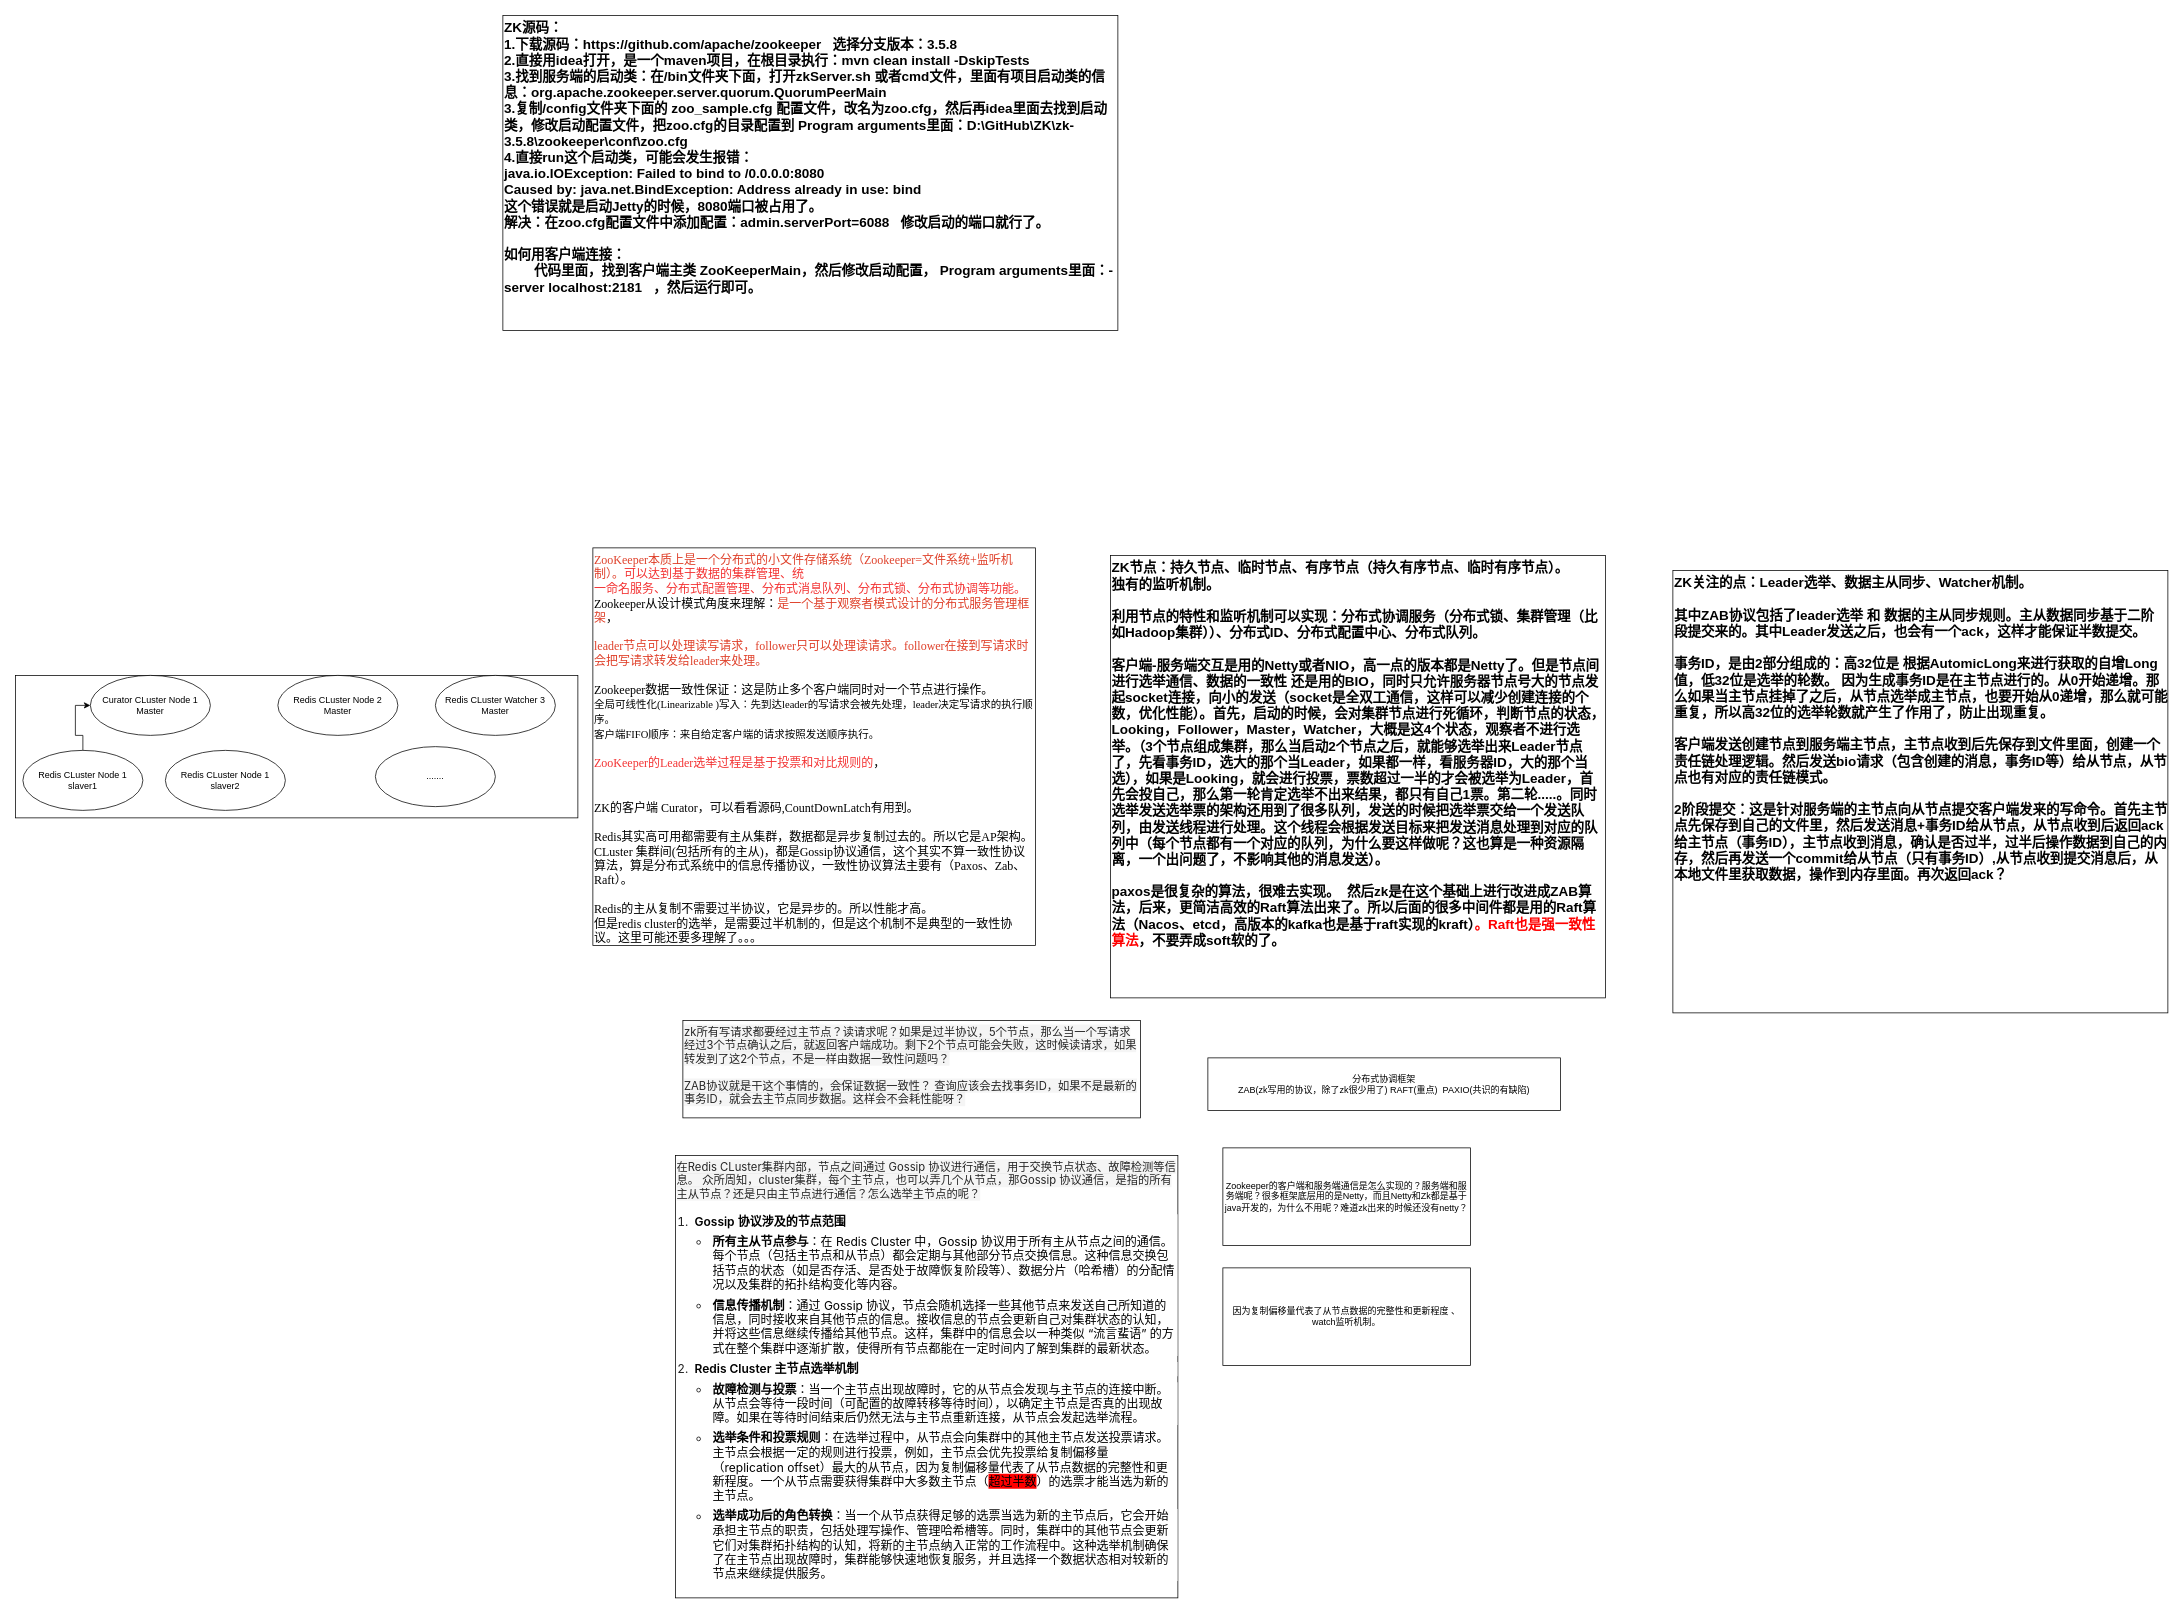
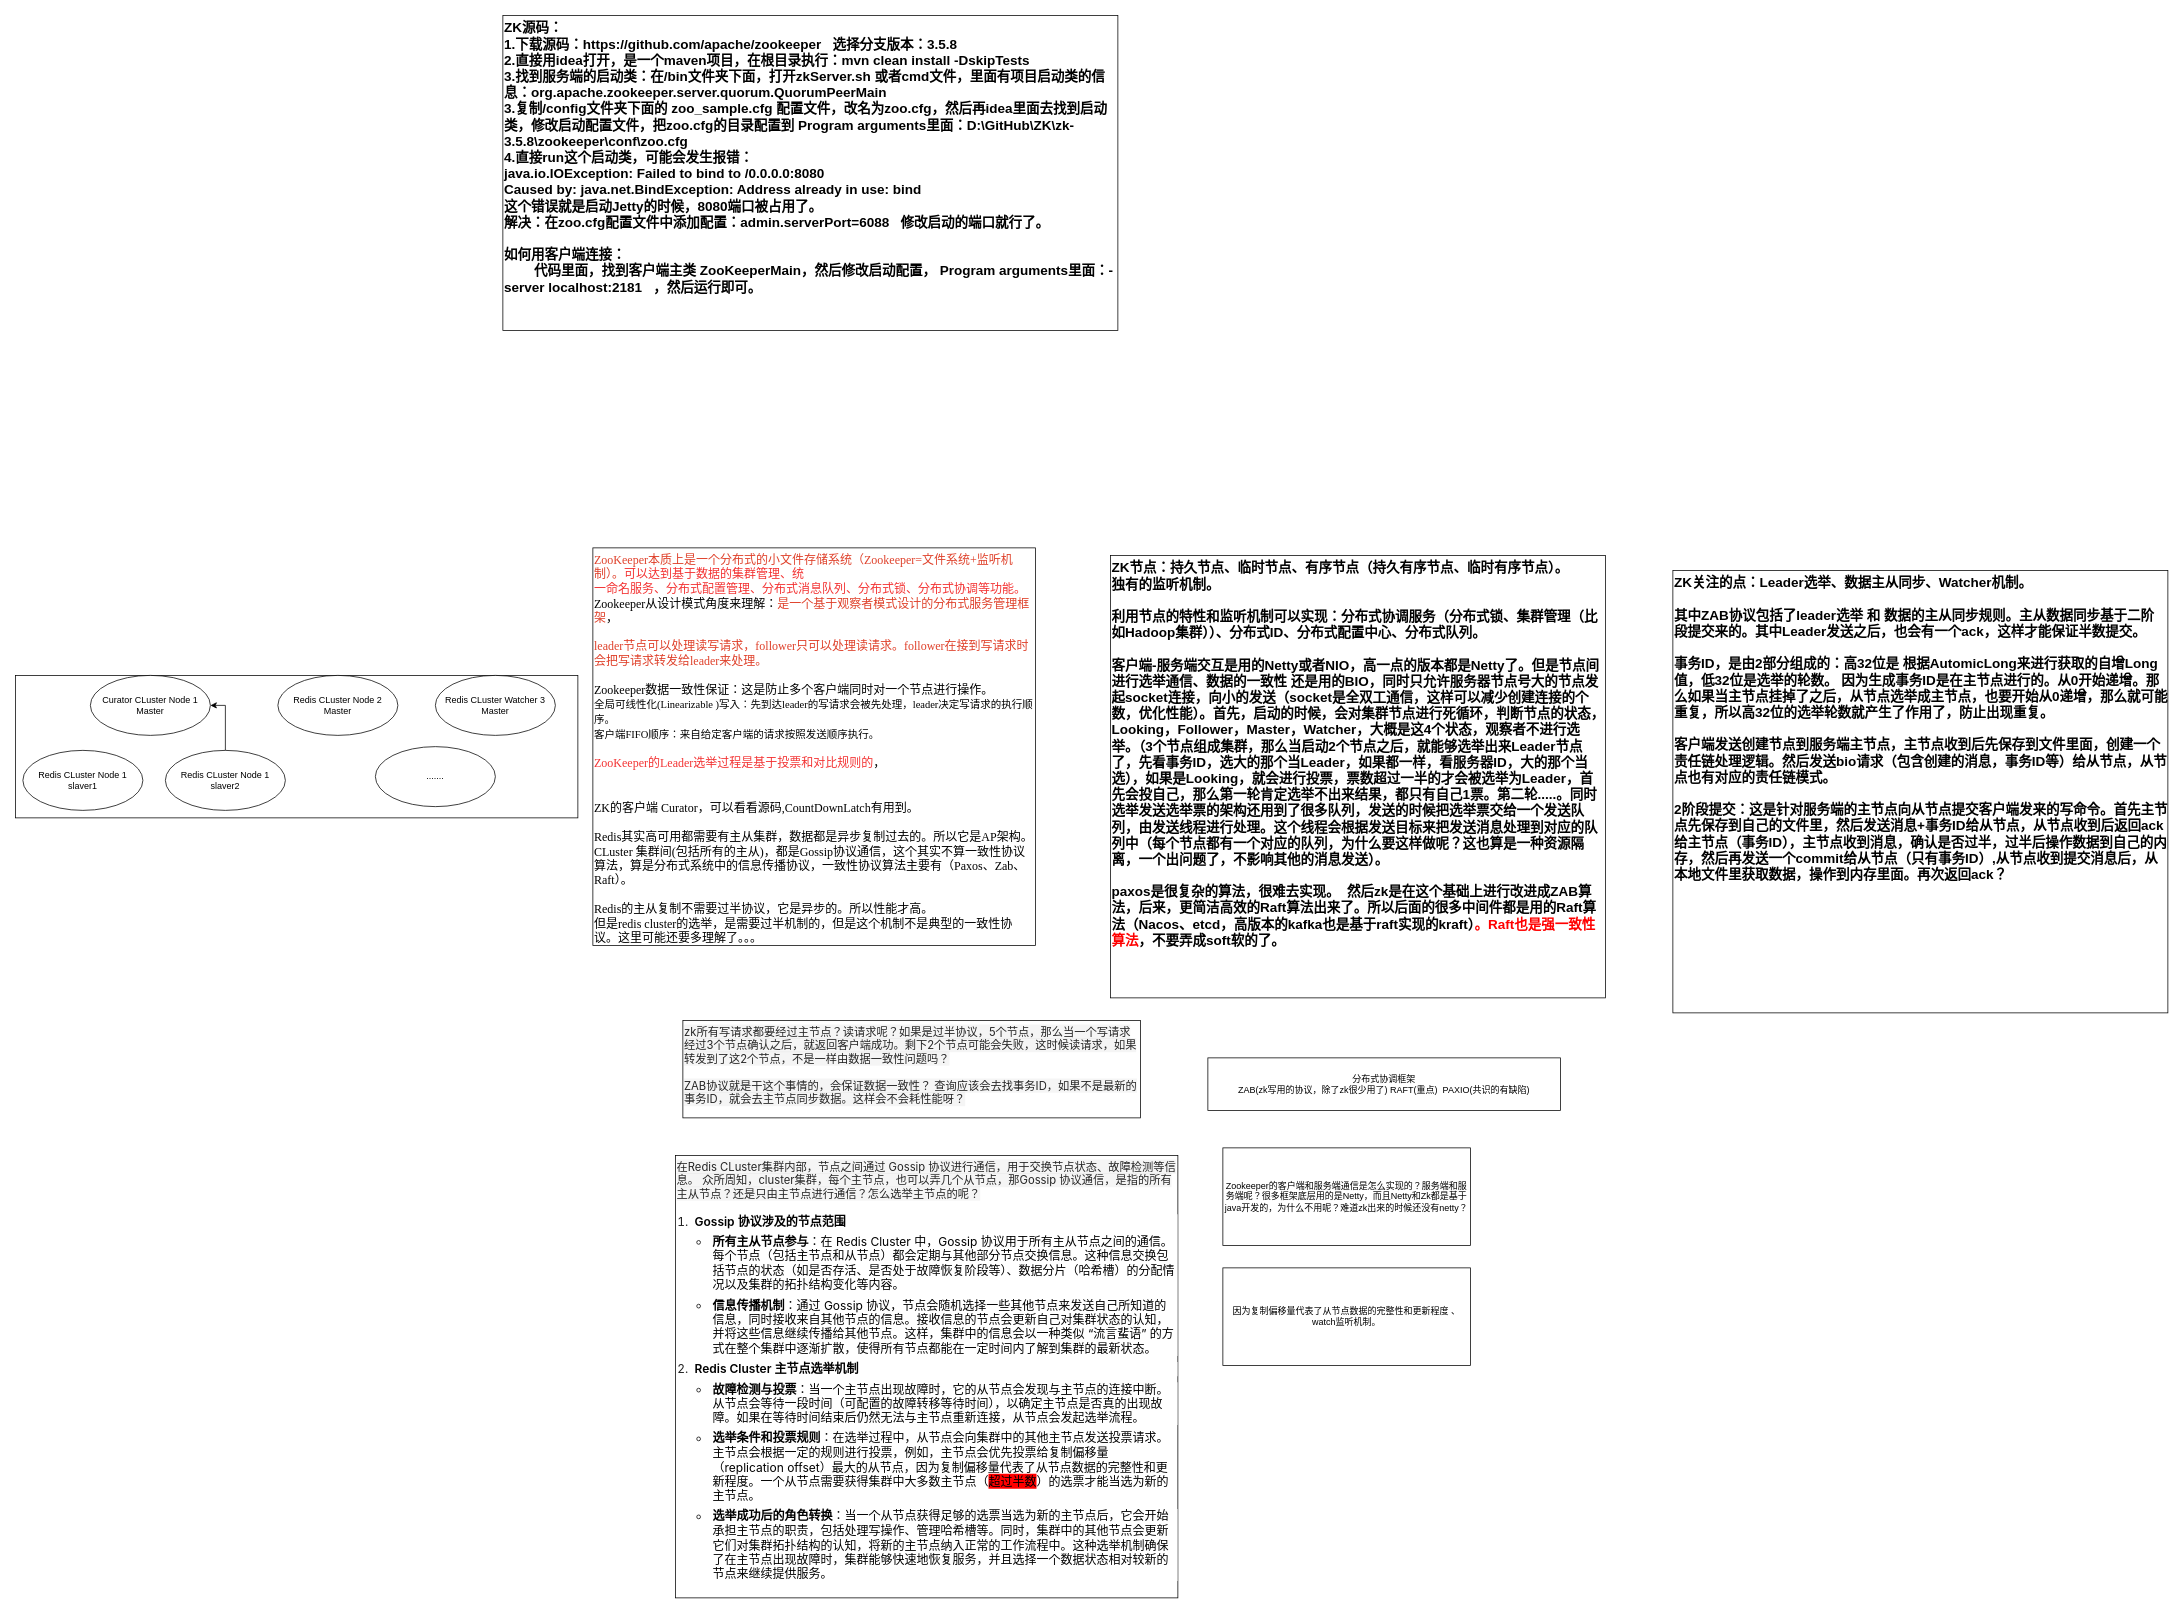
edge "Redis CLuster Node 1 slaver1" -> "Curator CLuster Node 1 Master": removed
edge "Redis CLuster Node 1 slaver2" -> "Curator CLuster Node 1 Master": added
